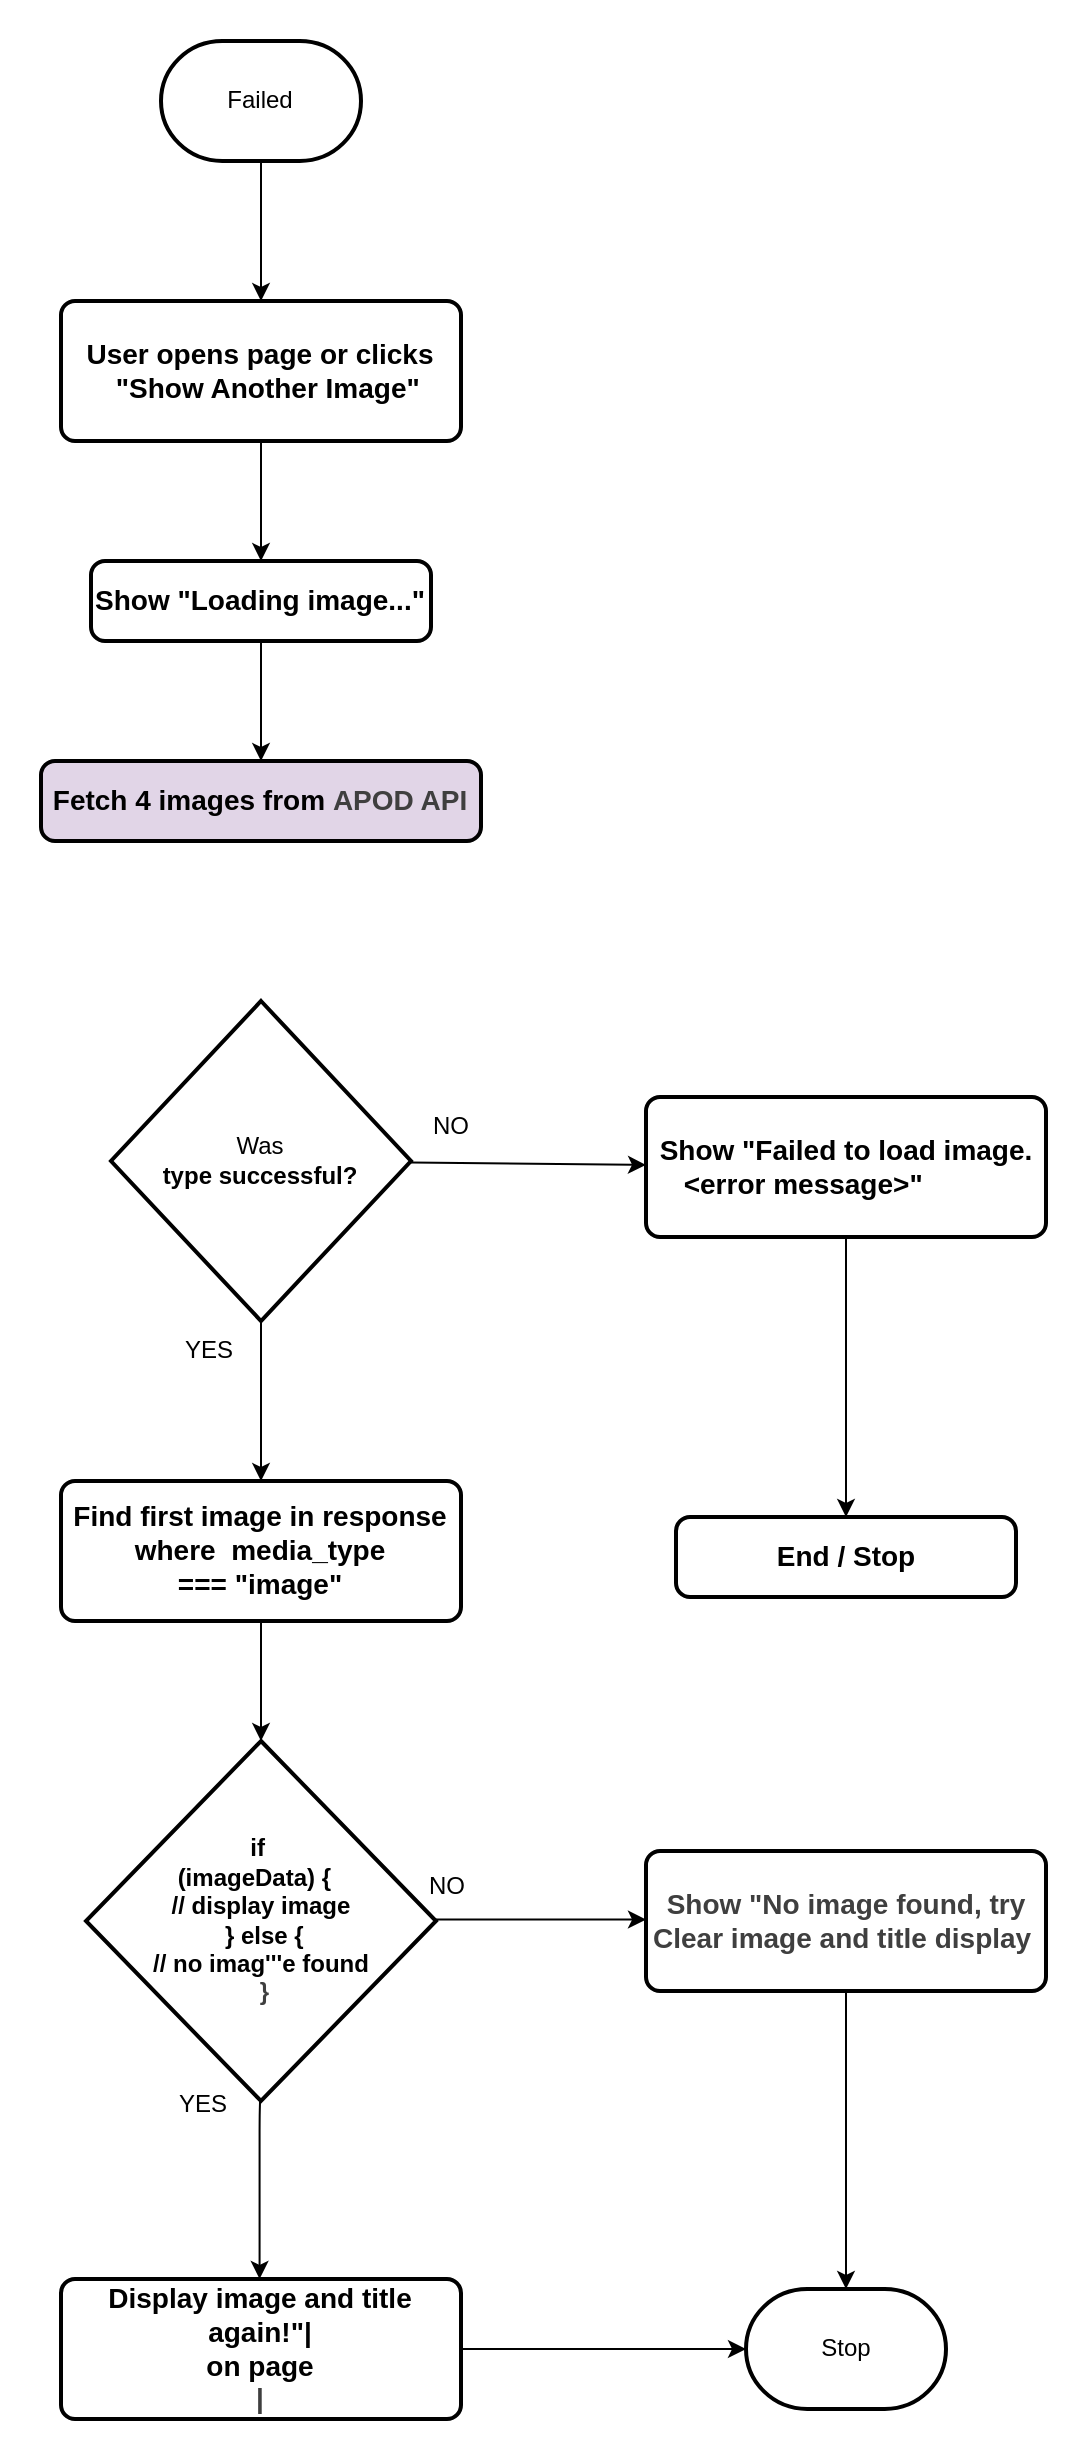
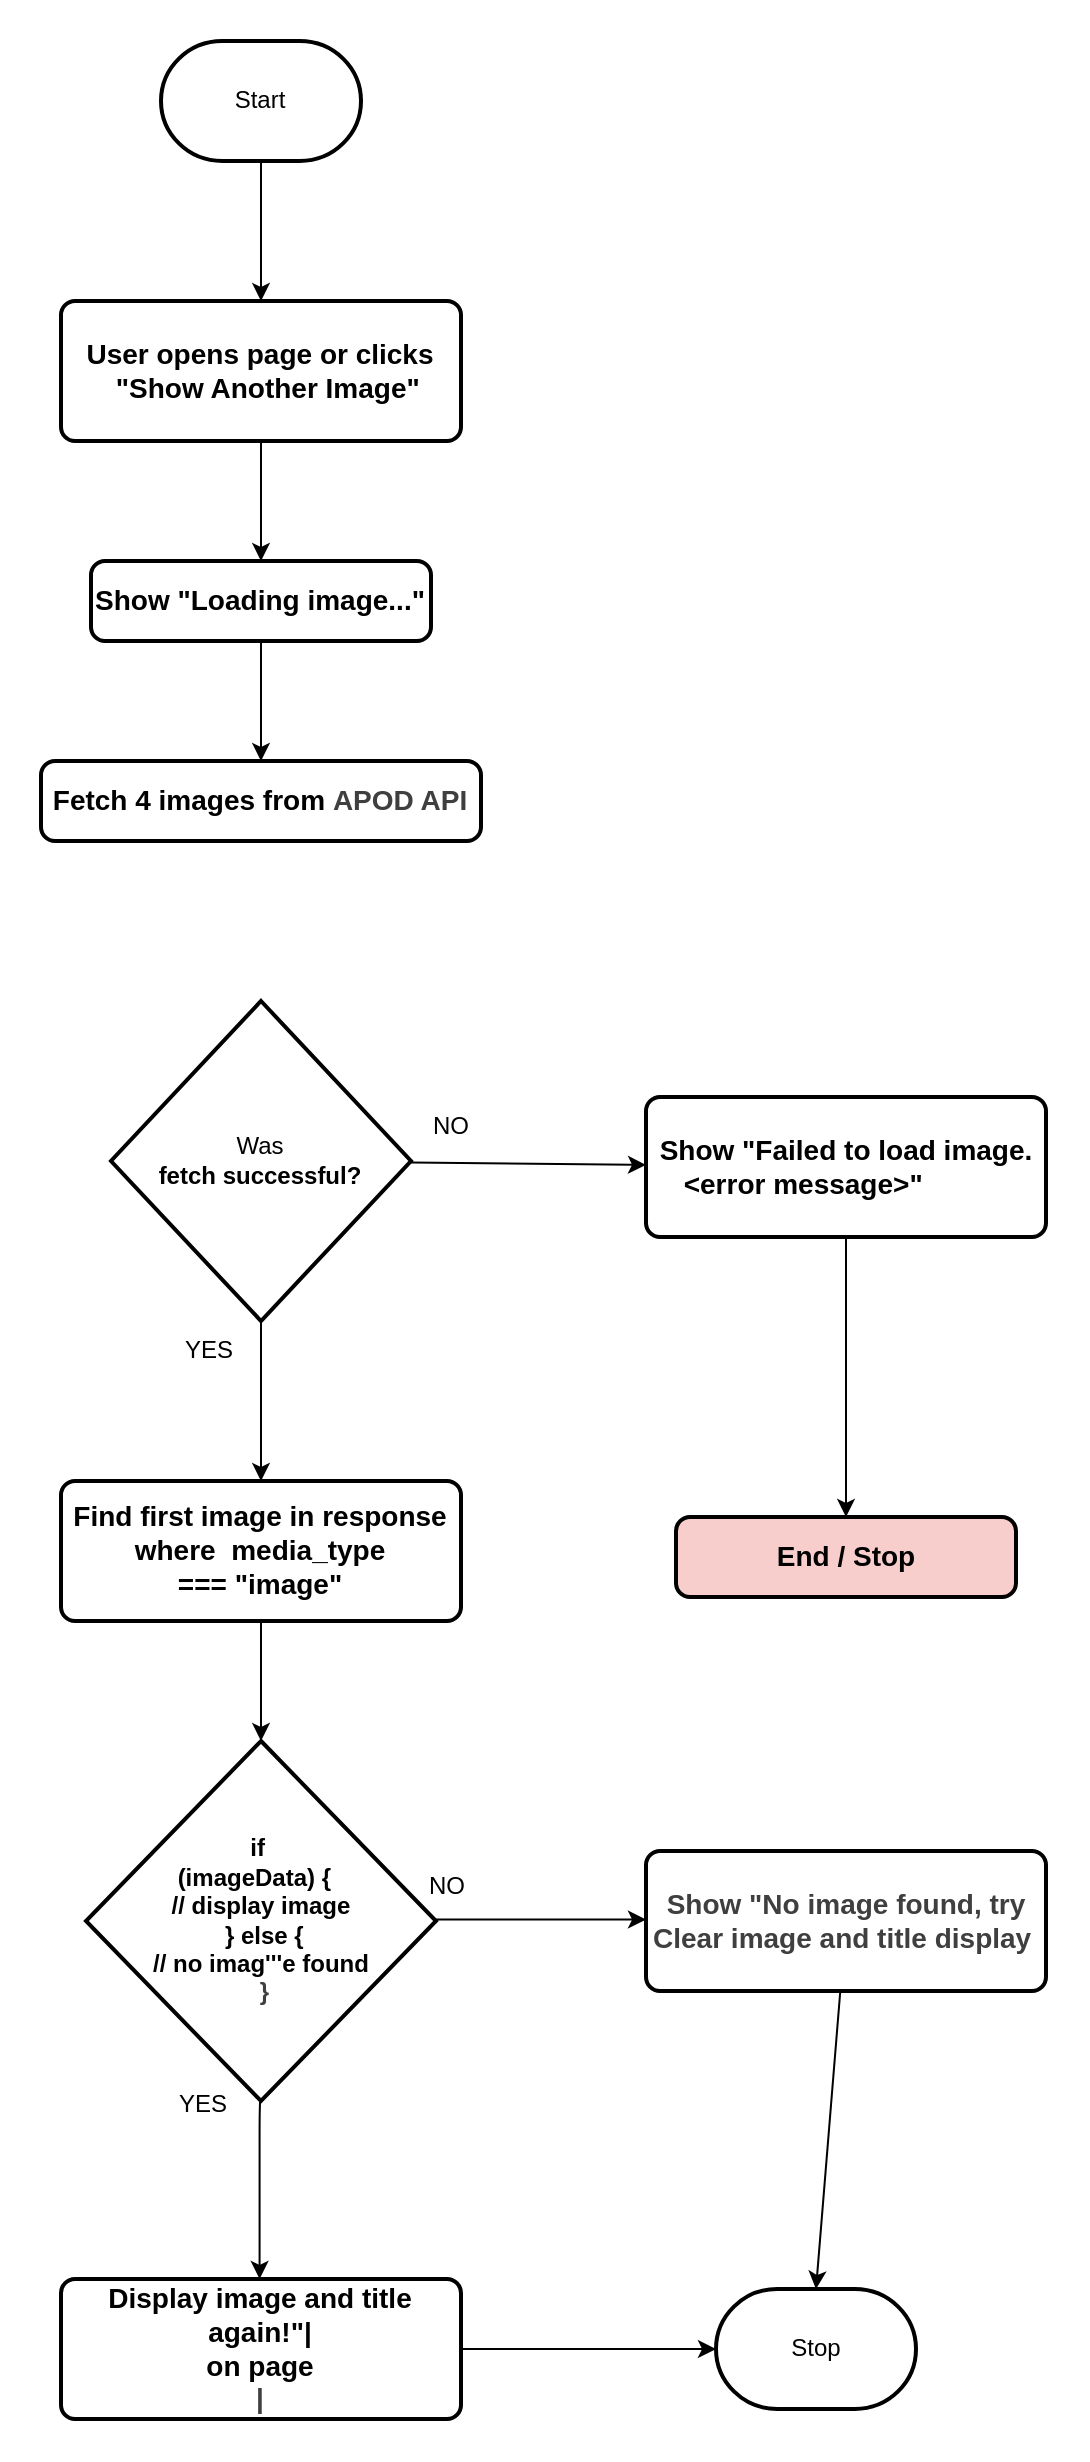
node "Failed": label "Failed" -> "Start"
node "Fetch 4 images from APOD API": fillcolor #e1d5e7 -> #ffffff
node "Was type successful?": label "Was type successful?" -> "Was fetch successful?"
node "End / Stop": fillcolor #ffffff -> #f8cecc
node "Stop": moved (846, 2349) -> (816, 2349)
